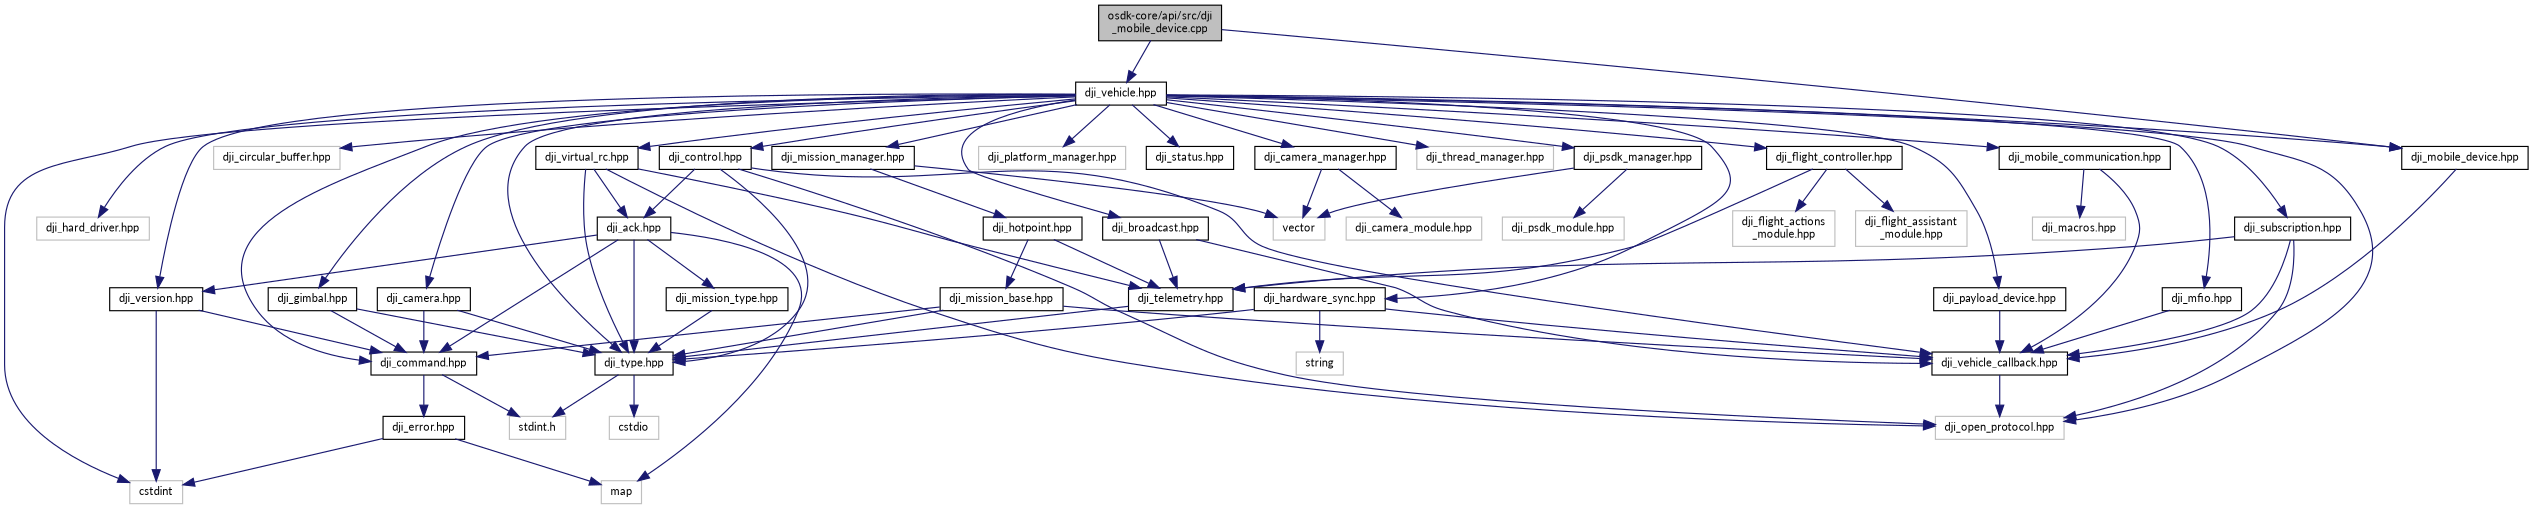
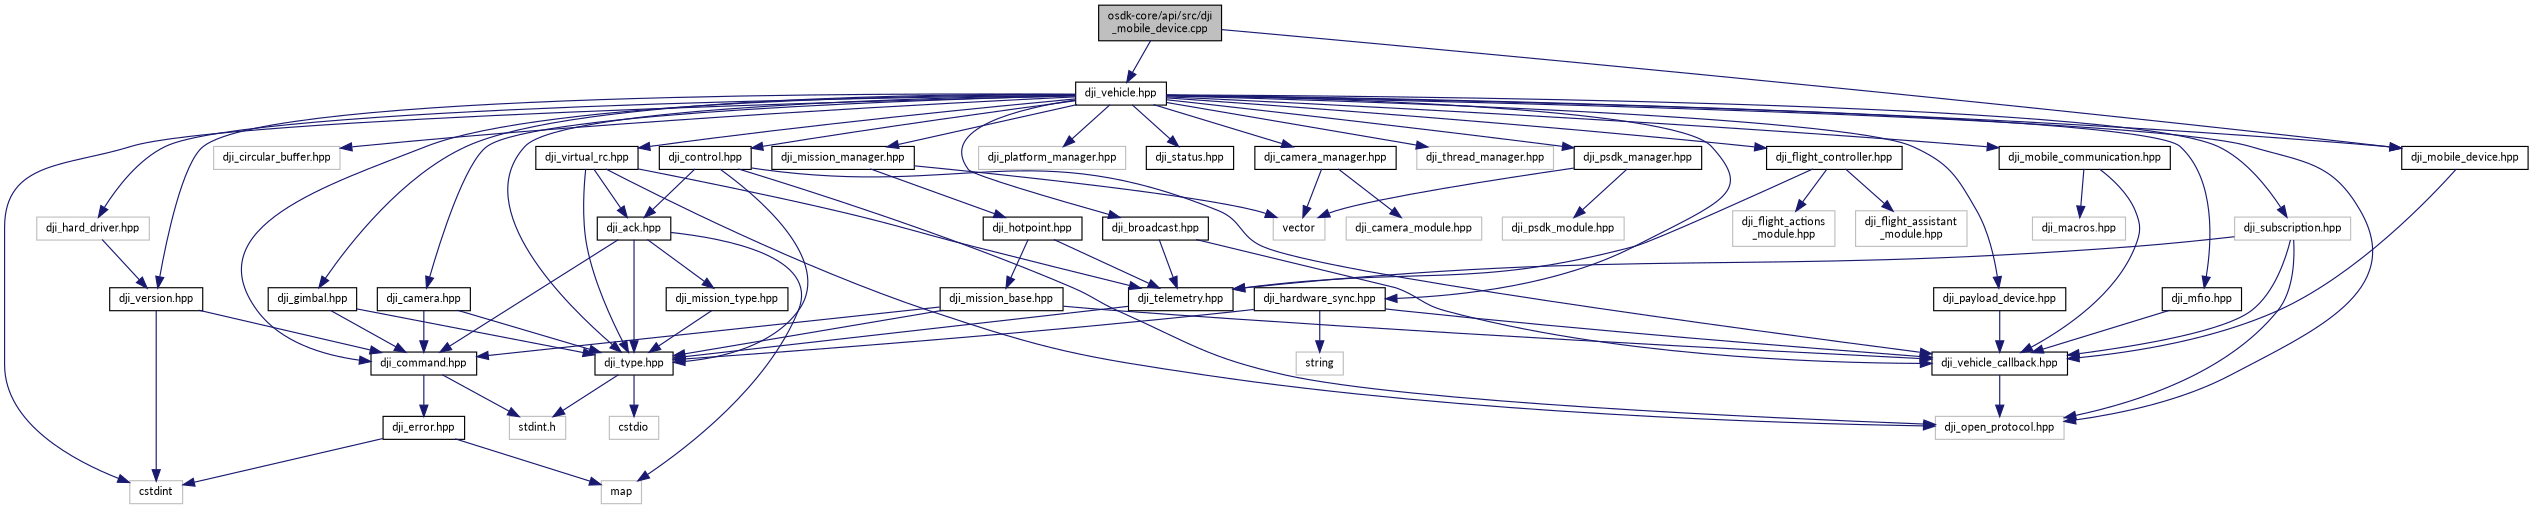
node "dji_subscription.hpp": color black -> grey75
edge "dji_ack.hpp" -> "dji_version.hpp": now "dji_hard_driver.hpp" -> "dji_version.hpp"
